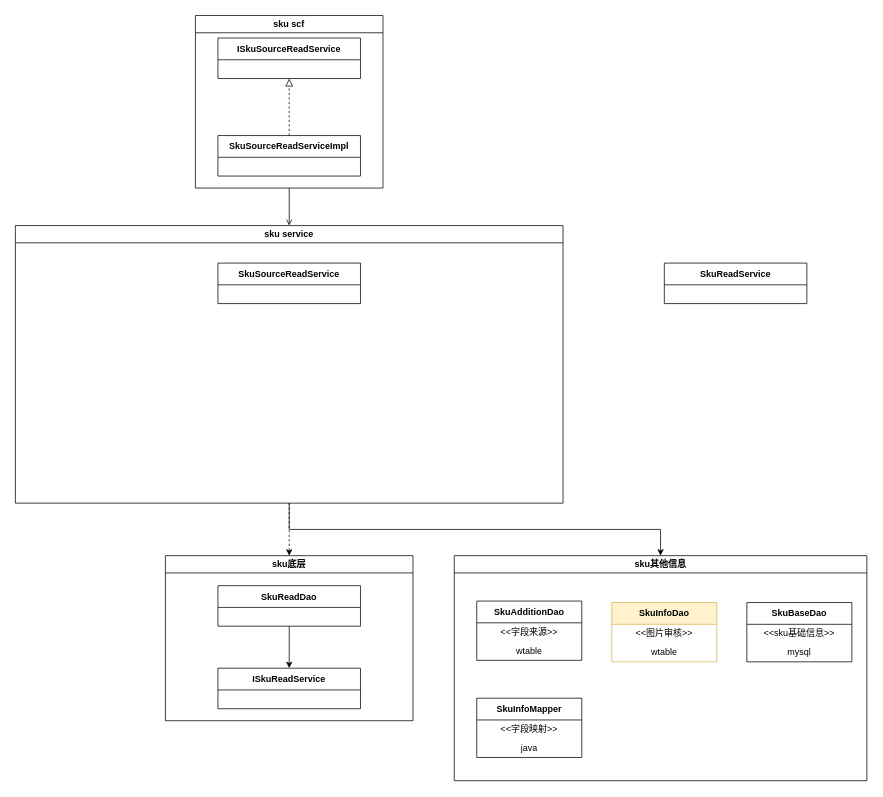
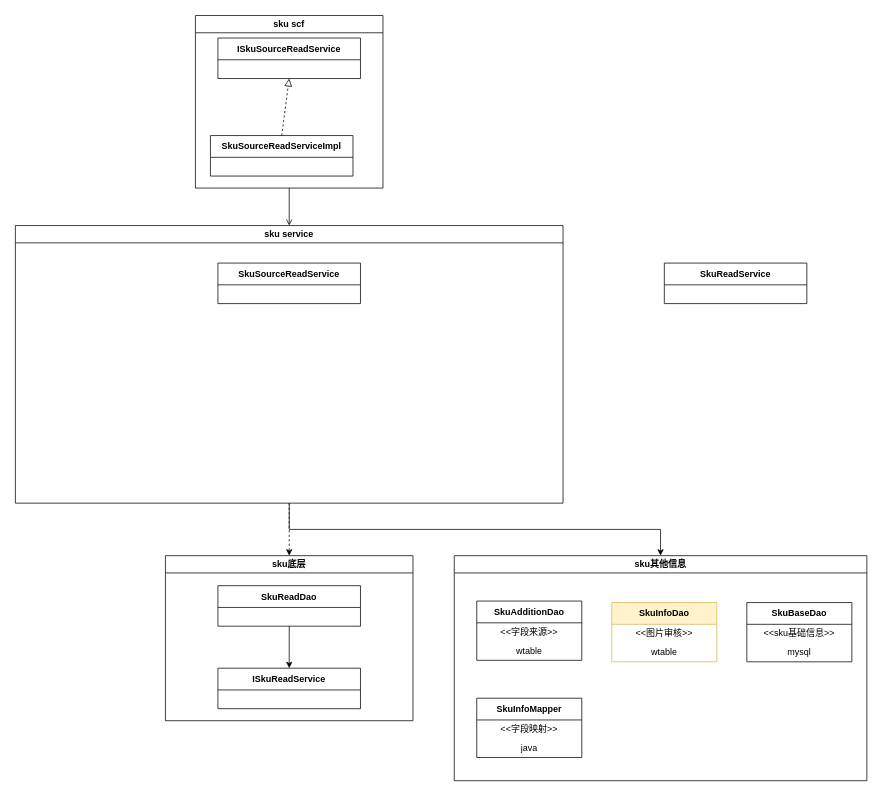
node "SkuSourceReadServiceImpl": moved (289, 156) -> (282, 156)
